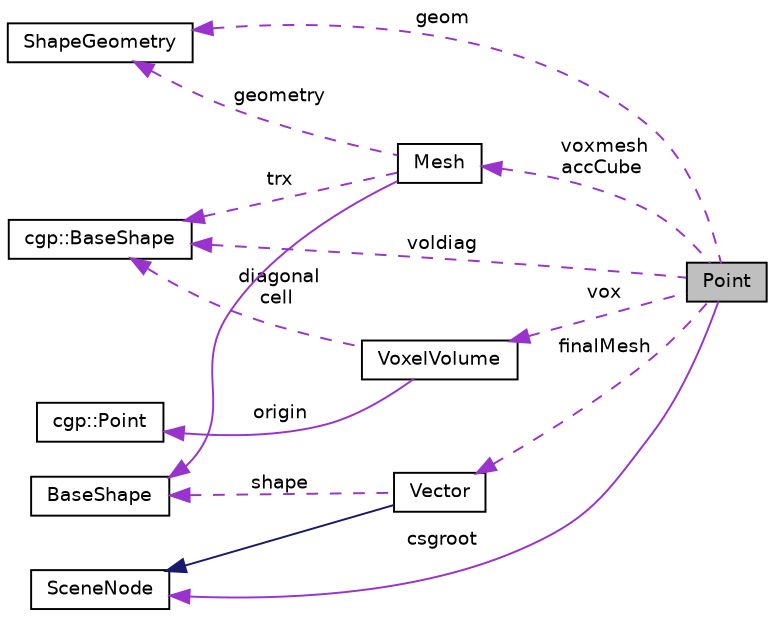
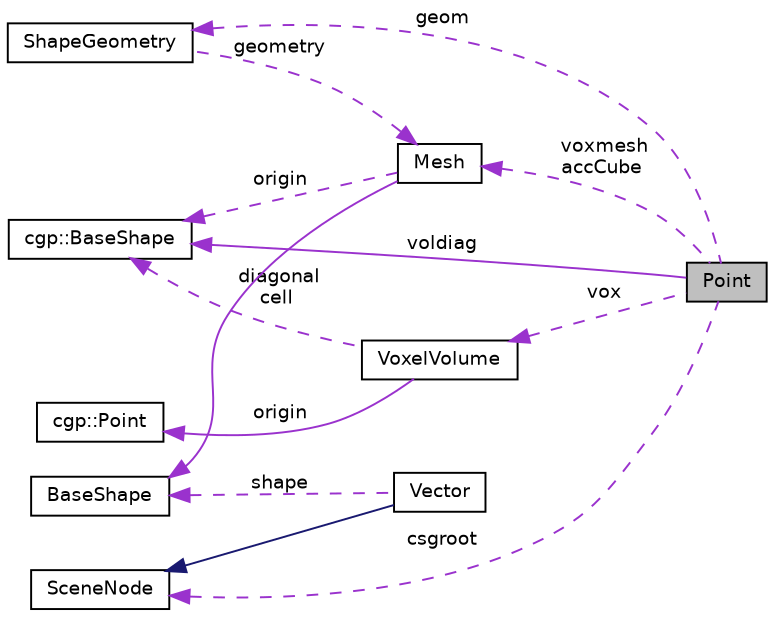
edge "Mesh" -> "ShapeGeometry": reversed
edge "Mesh" -> "cgp::BaseShape": label " trx" -> " origin"
edge "Point" -> "cgp::BaseShape": style dashed -> solid
edge "Point" -> "Vector": removed, label "finalMesh"
edge "Point" -> "SceneNode": style solid -> dashed
